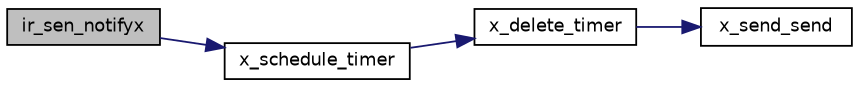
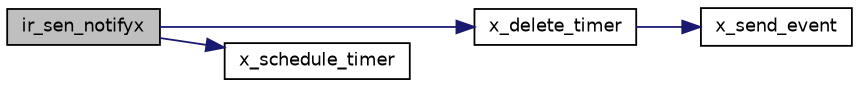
node "x_send_send": label "x_send_send" -> "x_send_event"
edge "x_schedule_timer" -> "x_delete_timer": now "ir_sen_notifyx" -> "x_delete_timer"
